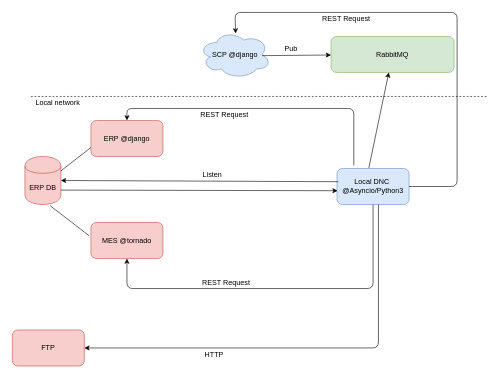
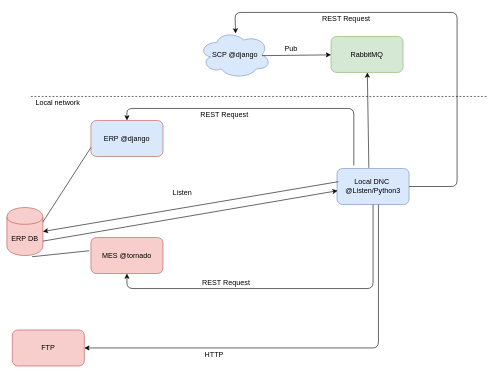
node "RabbitMQ": size 123x36 -> 72x36
node "ERP @django": fillcolor #f8cecc -> #dae8fc
node "Listen": moved (212, 174) -> (182, 192)
node "ERP DB": moved (43, 180) -> (25, 231)
node "Local DNC @Asyncio/Python3": label "Local DNC @Asyncio/Python3" -> "Local DNC @Listen/Python3"
node "MES @tornado": moved (127, 240) -> (127, 255)
